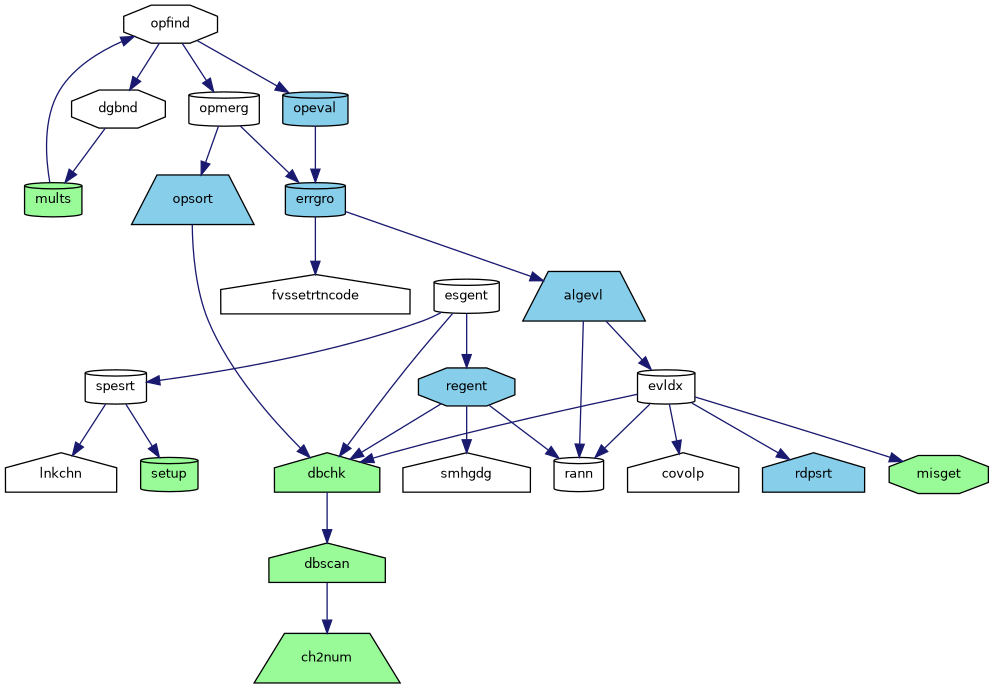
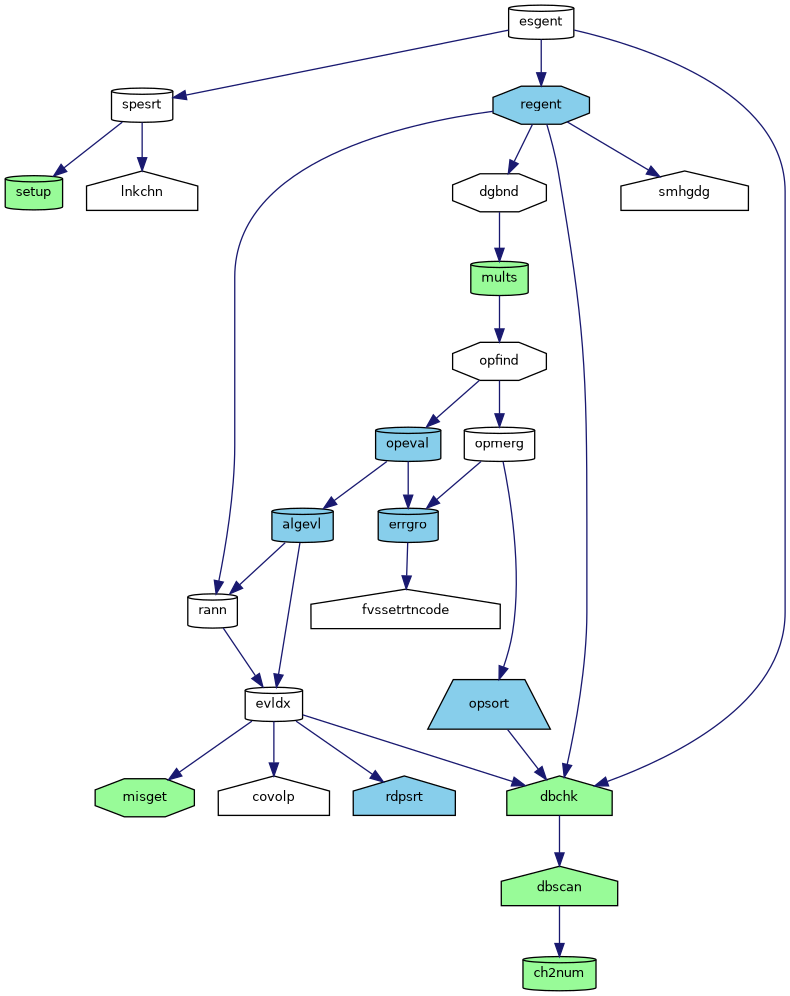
edge "opfind" -> "dgbnd": now "regent" -> "dgbnd"
edge "errgro" -> "algevl": now "opeval" -> "algevl"
node "algevl": shape trapezium -> cylinder
edge "evldx" -> "rann": reversed
node "ch2num": shape trapezium -> cylinder
